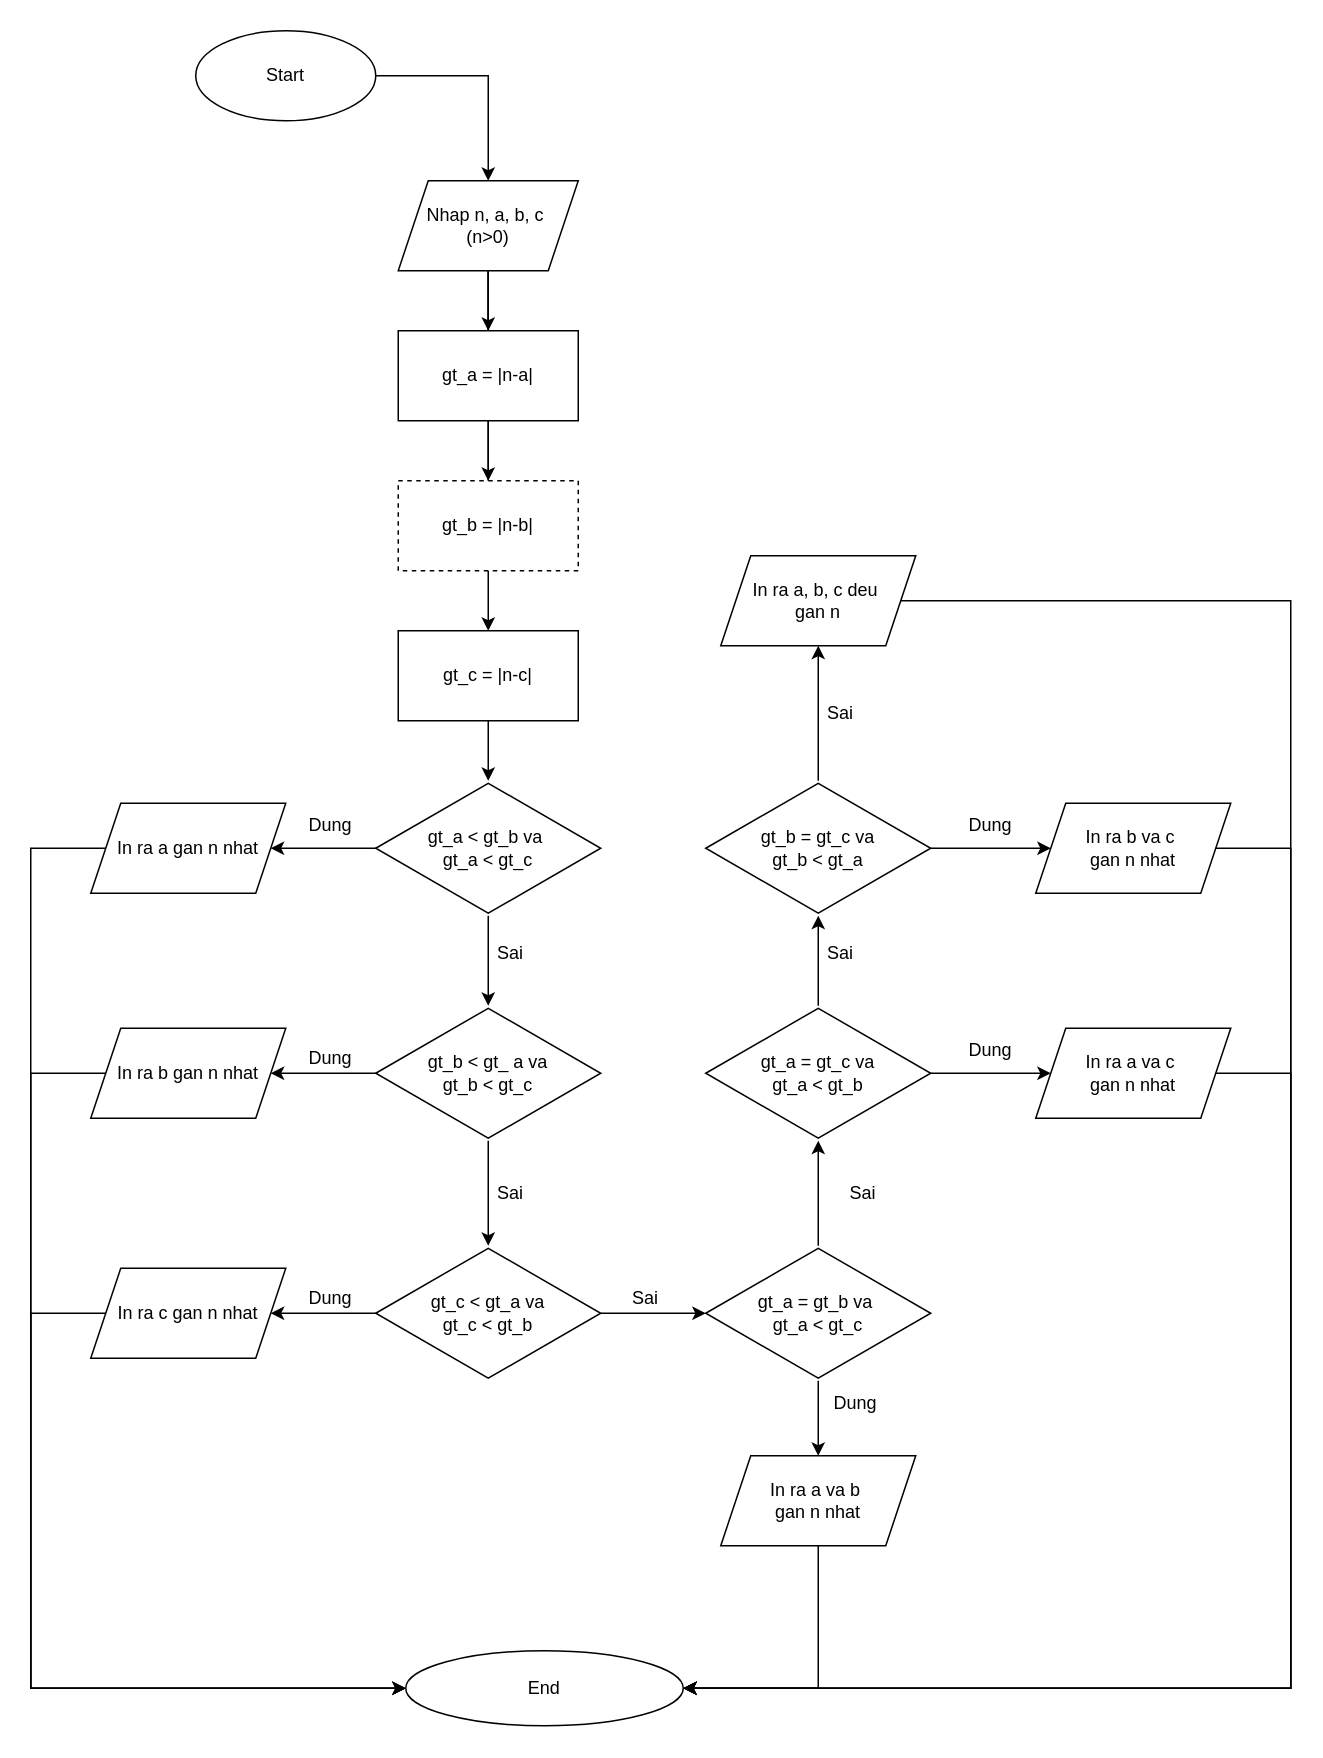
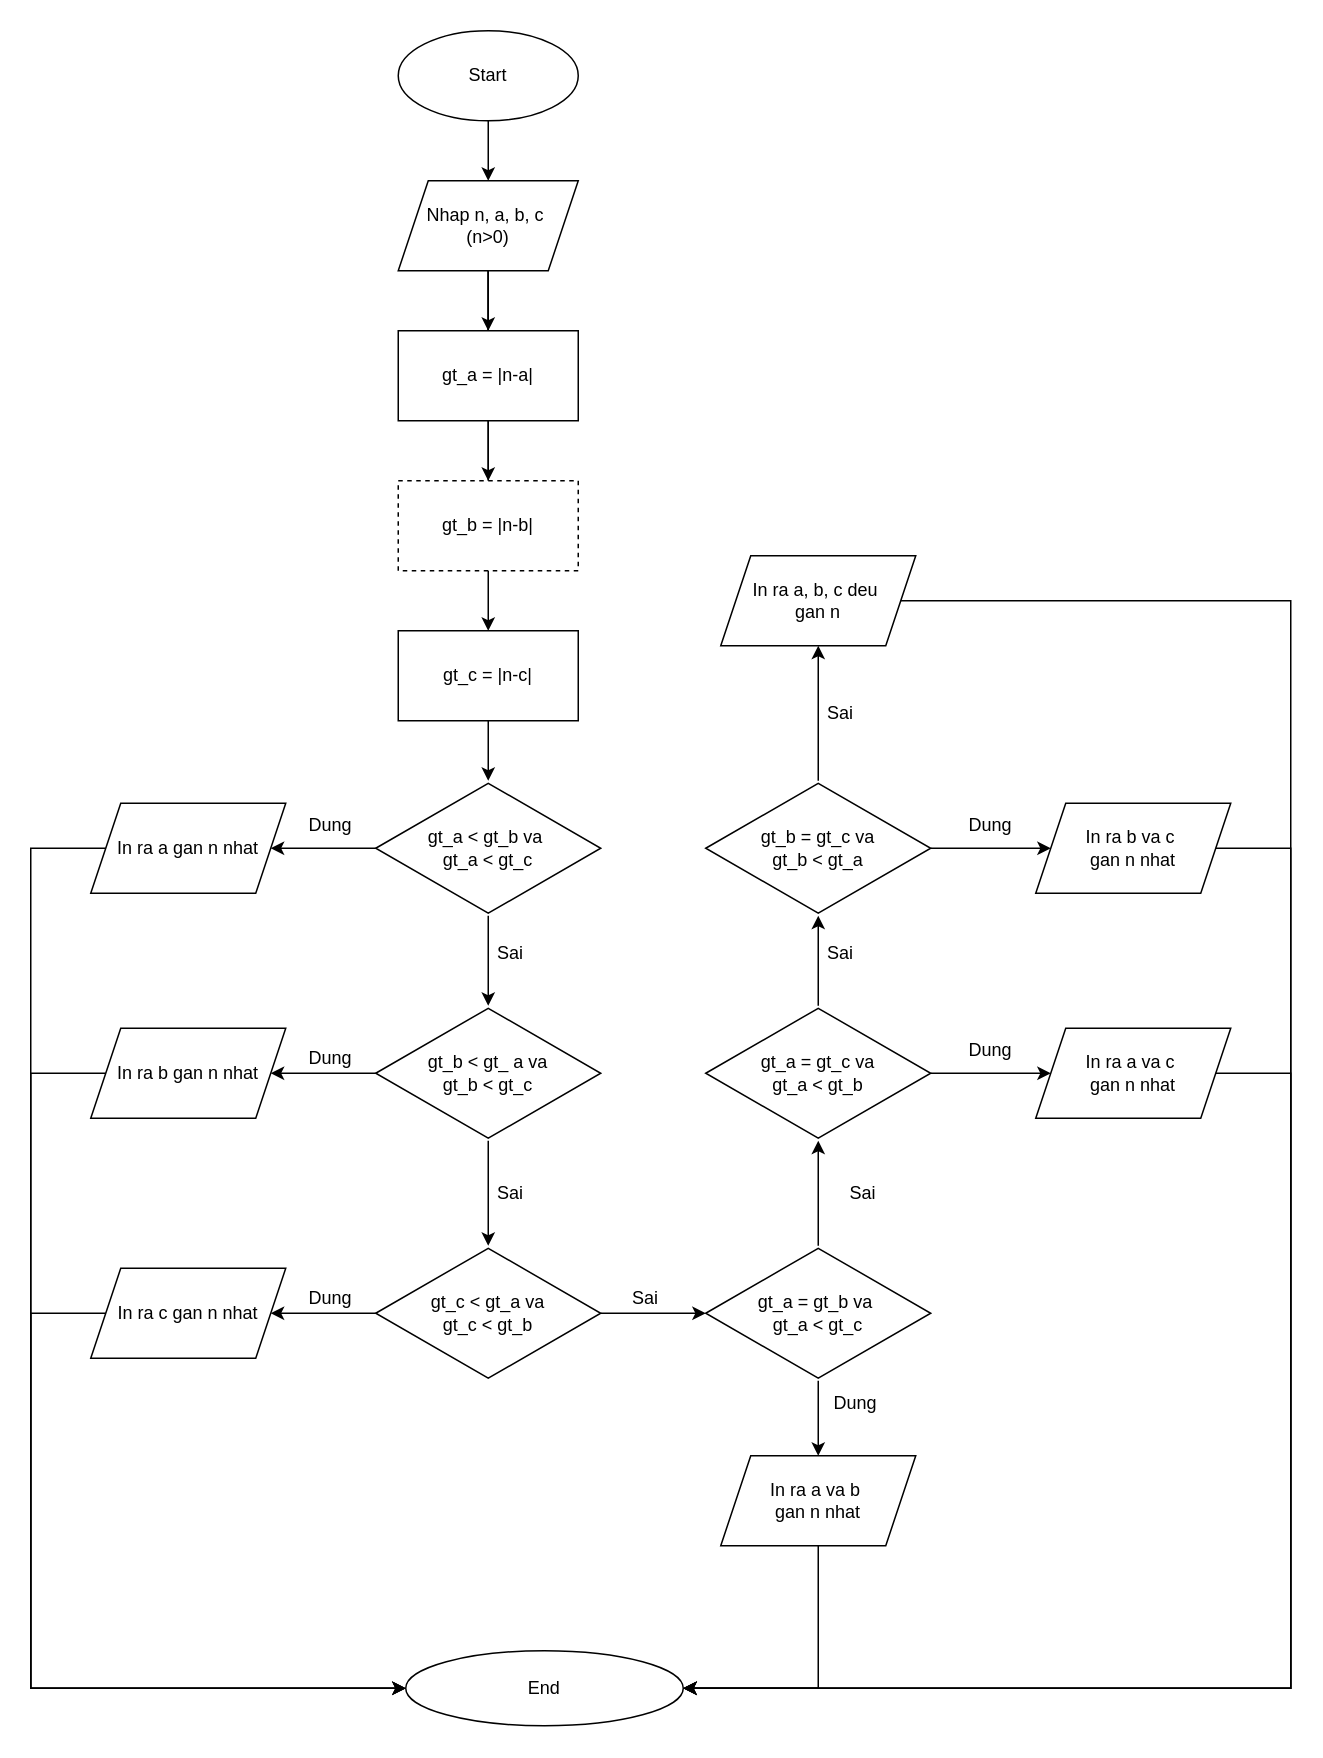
node "Start": moved (286, 76) -> (488, 76)
